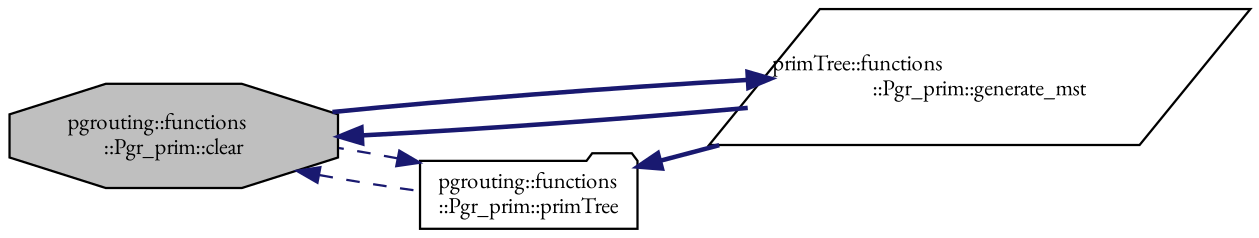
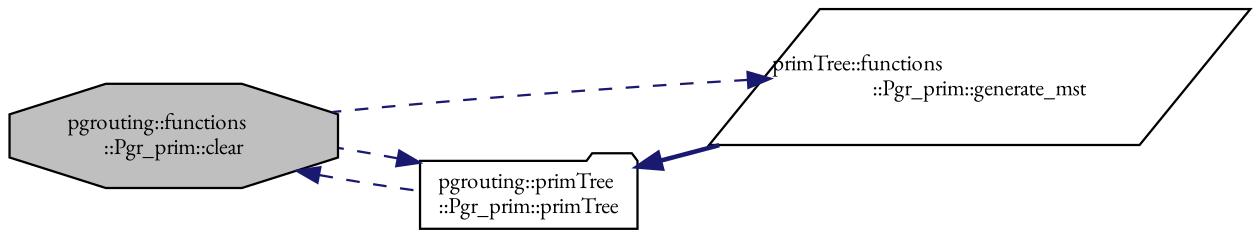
edge "pgrouting::functions ::Pgr_prim::clear" -> "primTree::functions ::Pgr_prim::generate_mst": style bold -> dashed
edge "primTree::functions ::Pgr_prim::generate_mst" -> "pgrouting::functions ::Pgr_prim::clear": removed
node "pgrouting::functions ::Pgr_prim::primTree": label "pgrouting::functions ::Pgr_prim::primTree" -> "pgrouting::primTree ::Pgr_prim::primTree"
